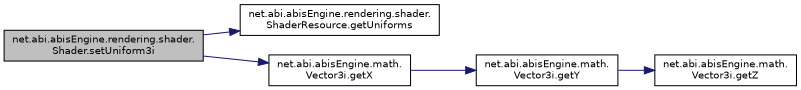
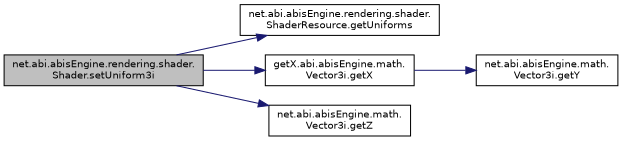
node "net.abi.abisEngine.math. Vector3i.getX": label "net.abi.abisEngine.math. Vector3i.getX" -> "getX.abi.abisEngine.math. Vector3i.getX"
edge "net.abi.abisEngine.math. Vector3i.getY" -> "net.abi.abisEngine.math. Vector3i.getZ": now "net.abi.abisEngine.rendering.shader. Shader.setUniform3i" -> "net.abi.abisEngine.math. Vector3i.getZ"
